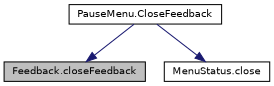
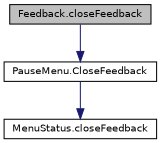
edge "PauseMenu.CloseFeedback" -> "Feedback.closeFeedback": reversed
node "MenuStatus.close": label "MenuStatus.close" -> "MenuStatus.closeFeedback"
